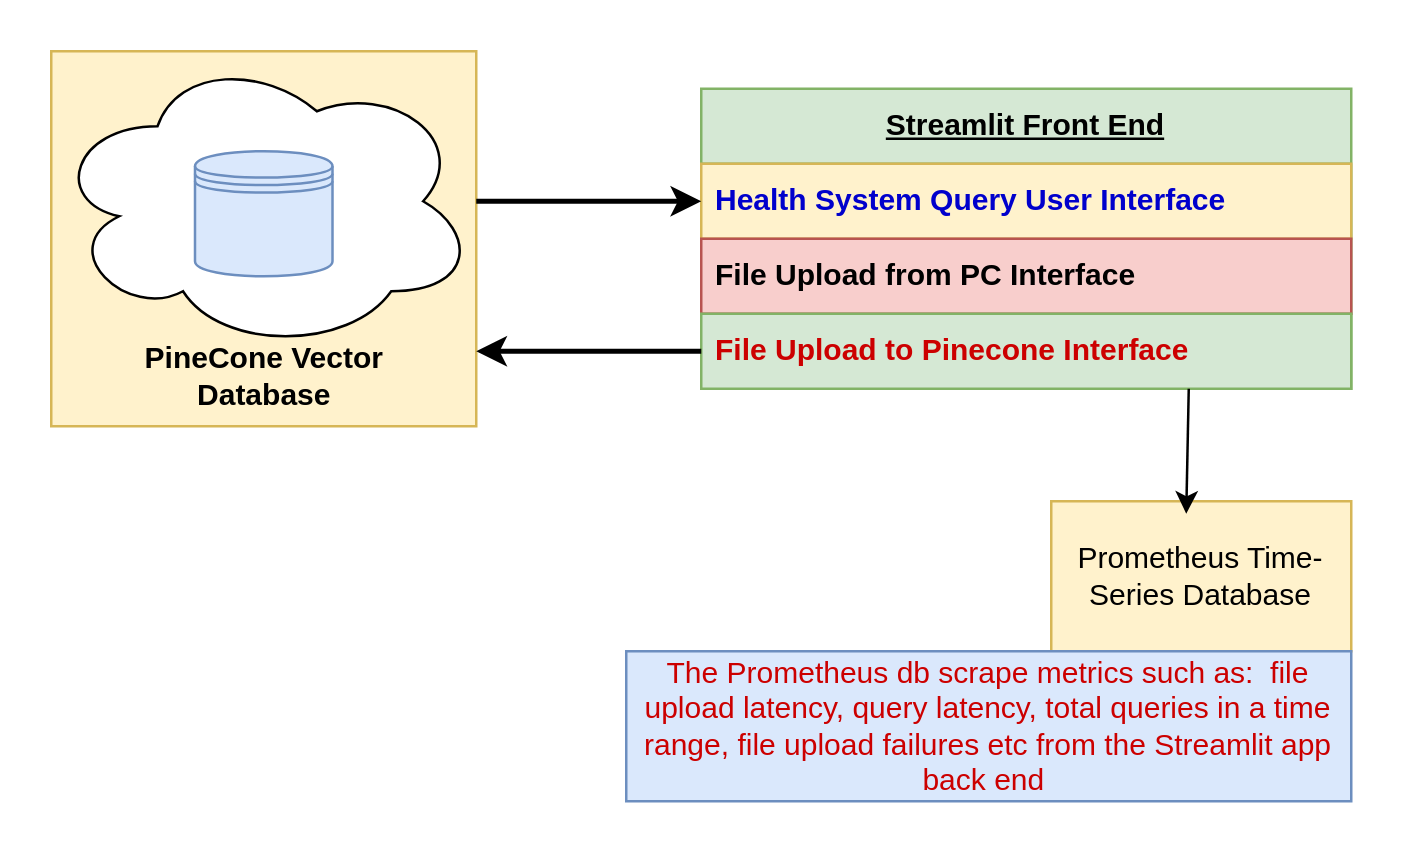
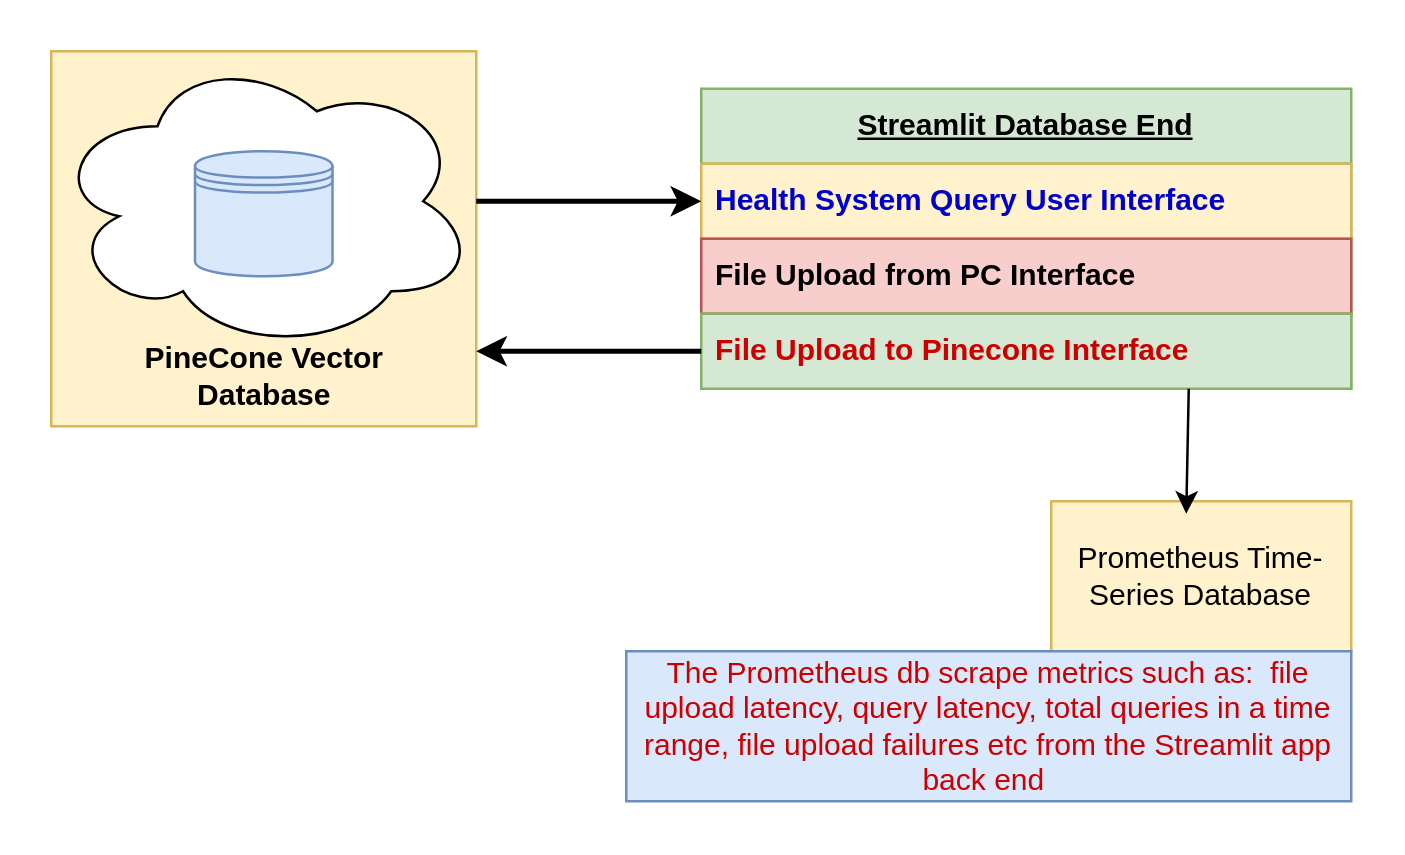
node "Streamlit Front End": label "Streamlit Front End" -> "Streamlit Database End"
